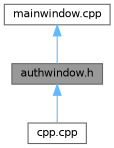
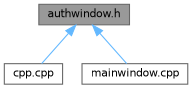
edge "authwindow.h" -> "mainwindow.cpp": reversed
